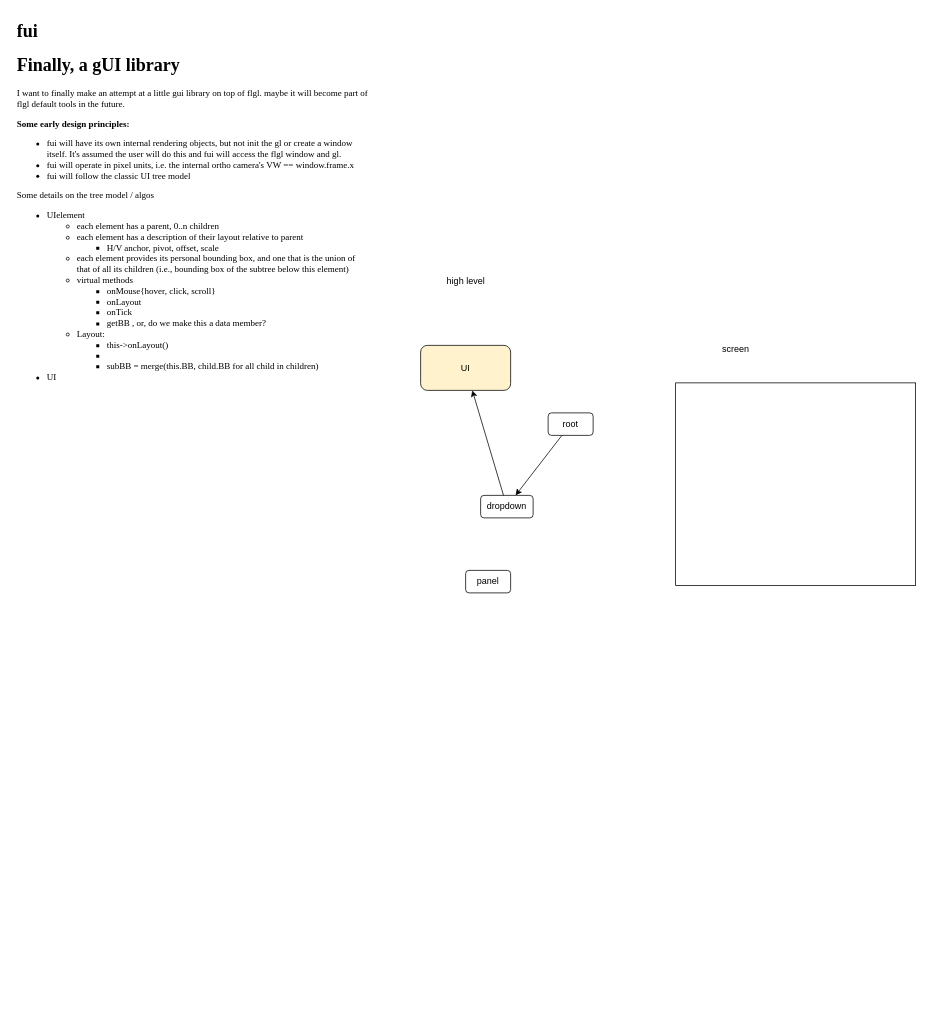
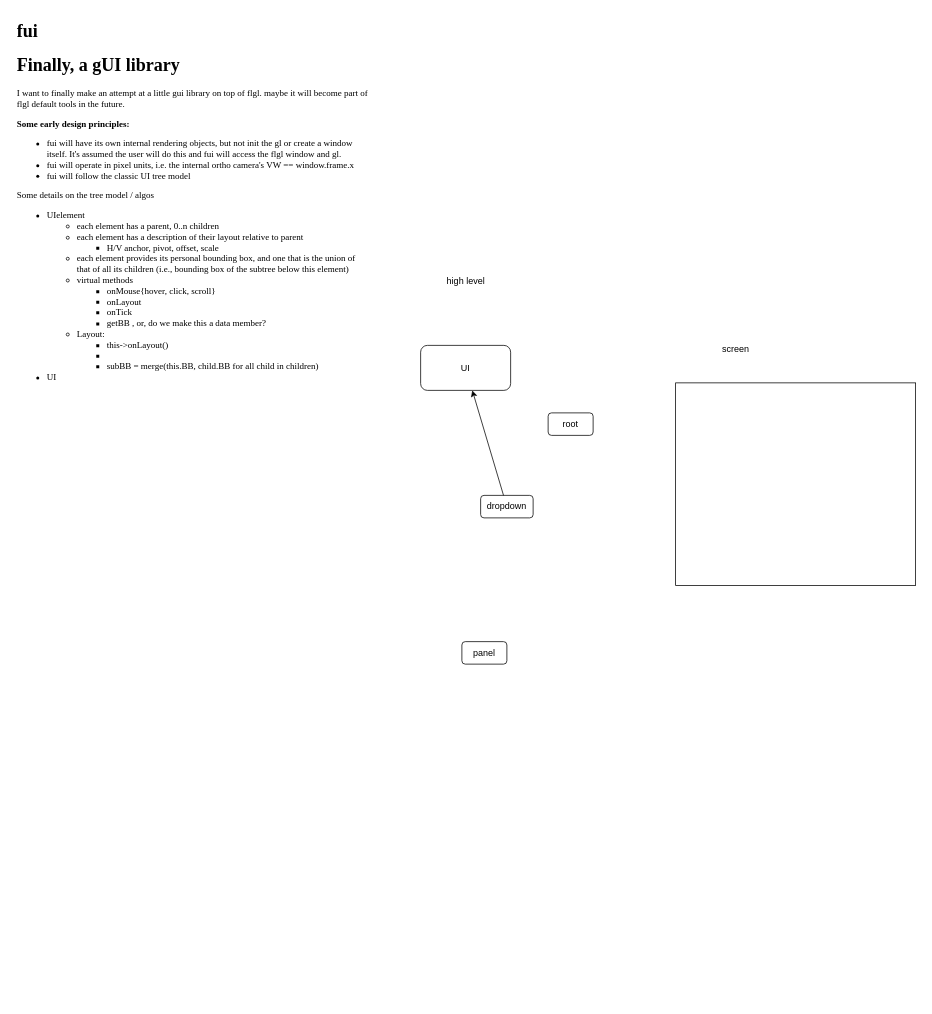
node "UI": fillcolor #fff2cc -> #ffffff
edge "root" -> "dropdown": removed
node "panel": moved (488, 582) -> (484, 653)
